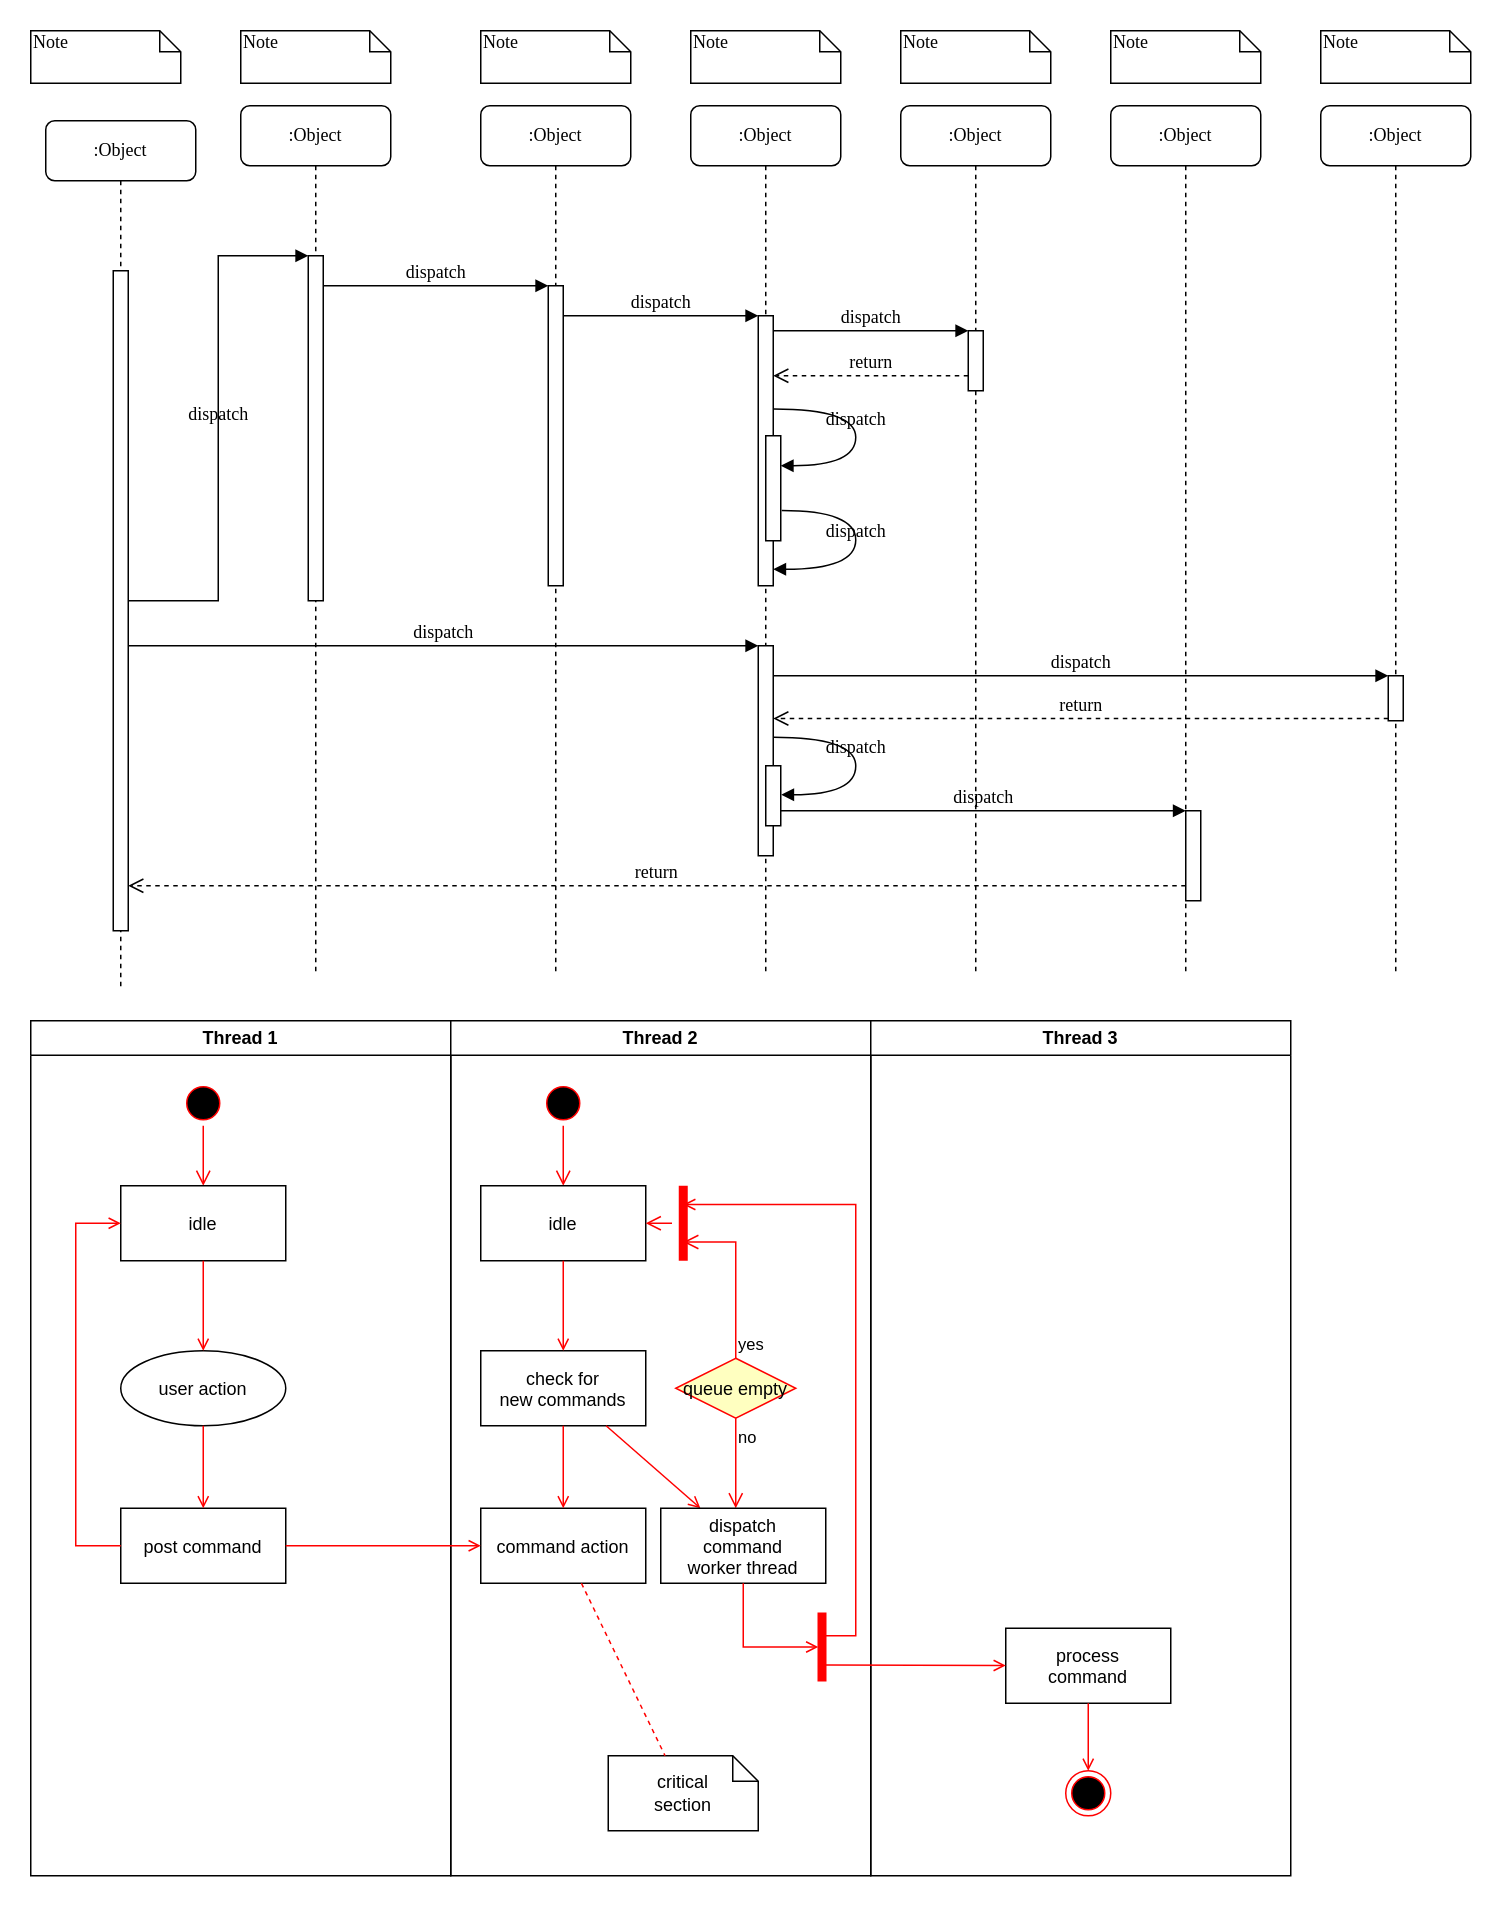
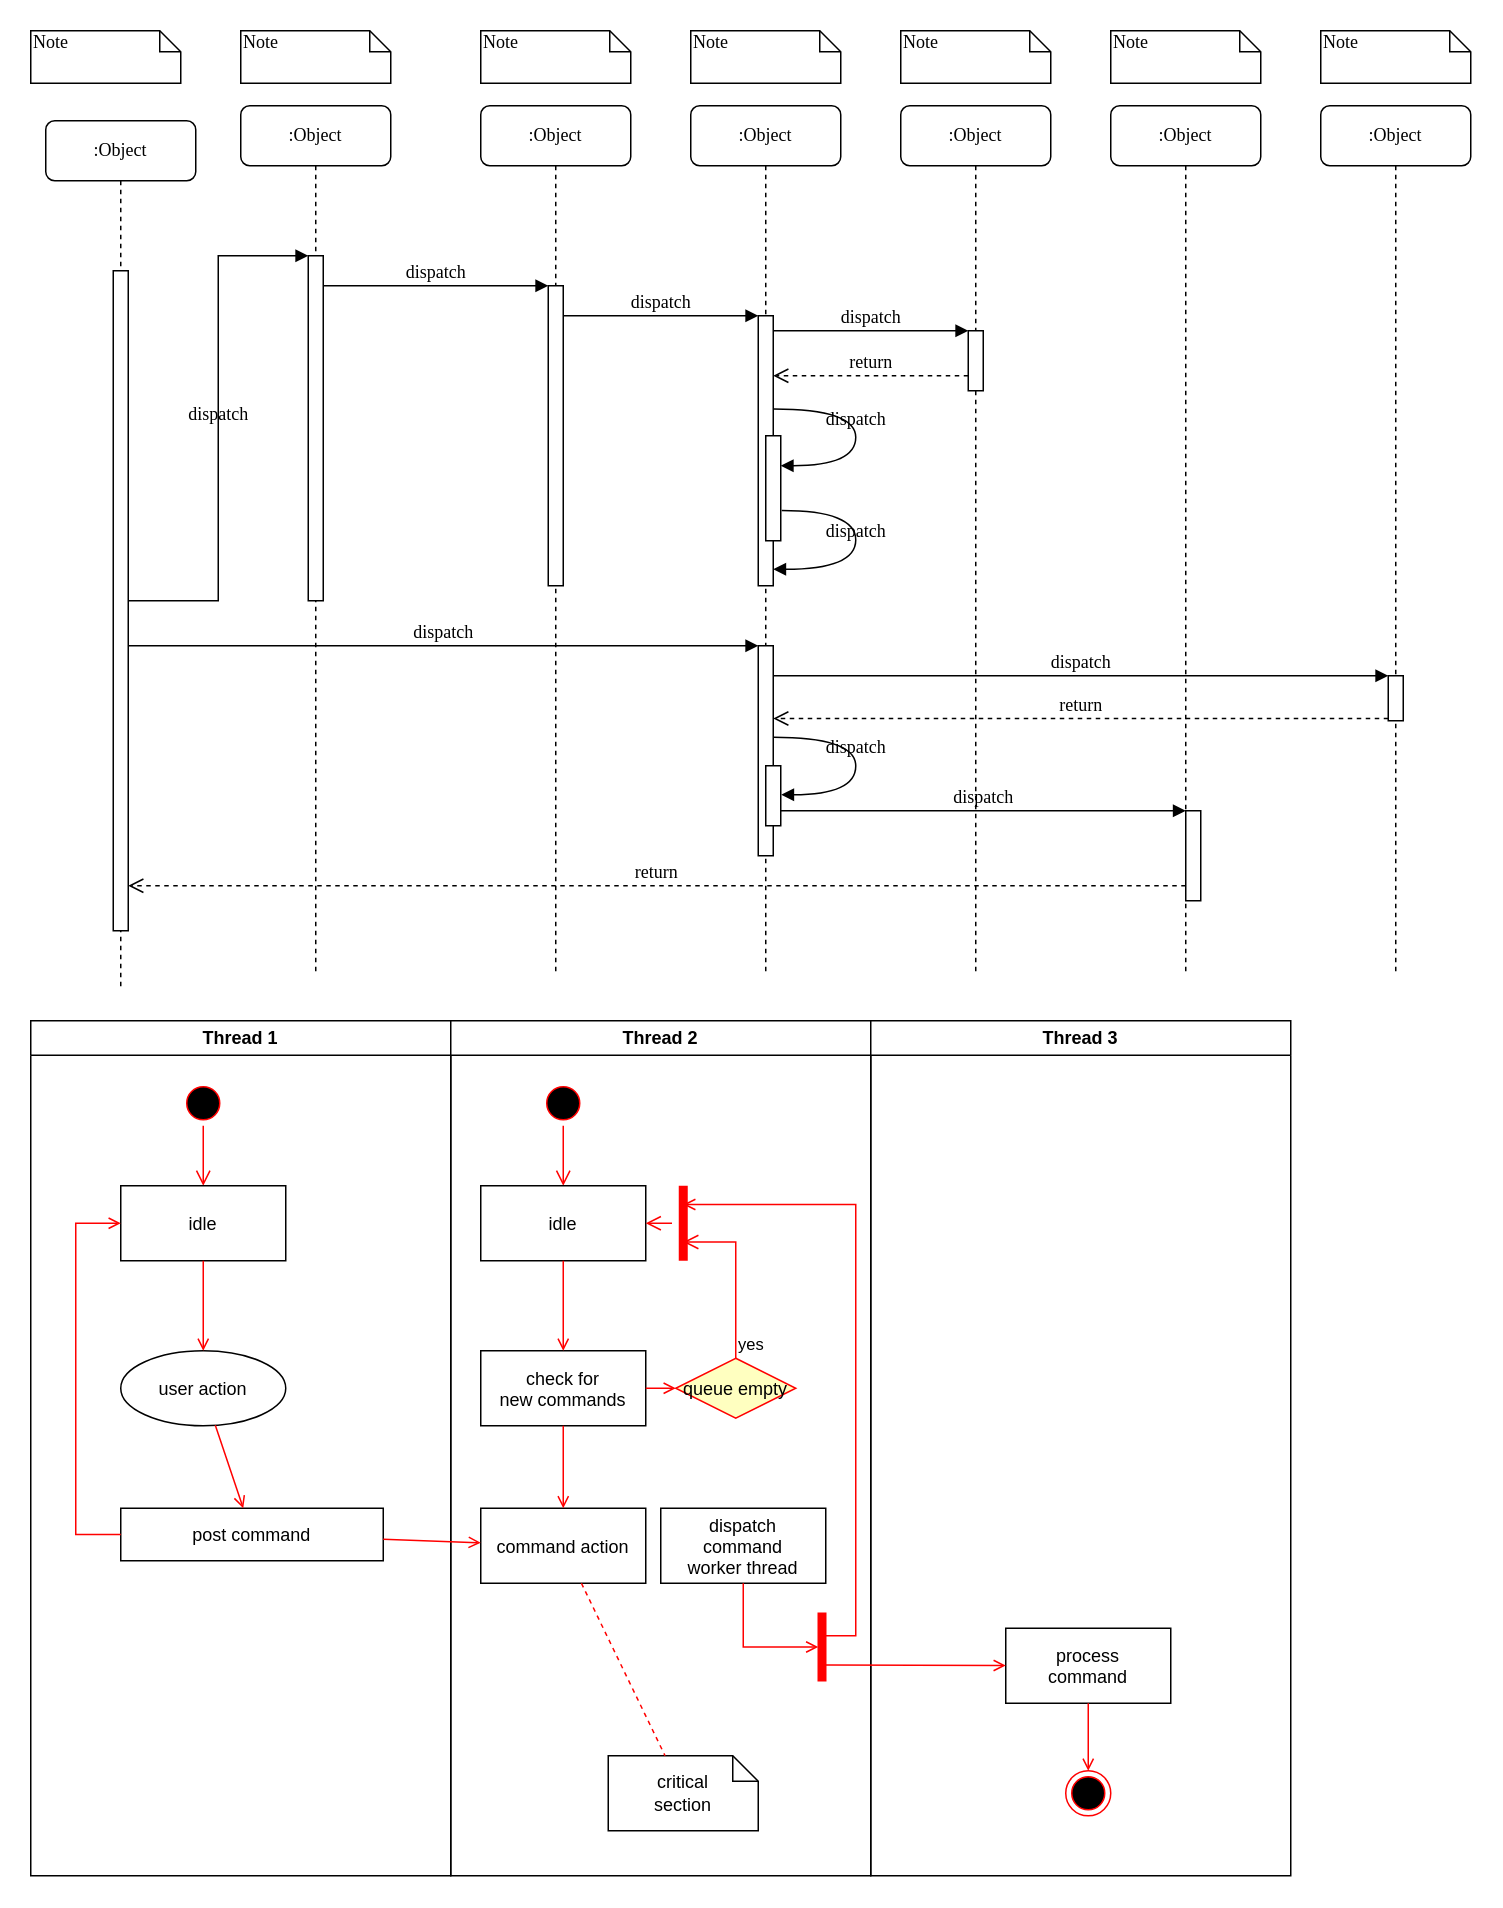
edge "queue empty" -> "dispatch command worker thread": removed, label "no"
edge "check for new commands" -> "dispatch command worker thread": now "check for new commands" -> "queue empty"
node "post command": size 165x75 -> 263x53
